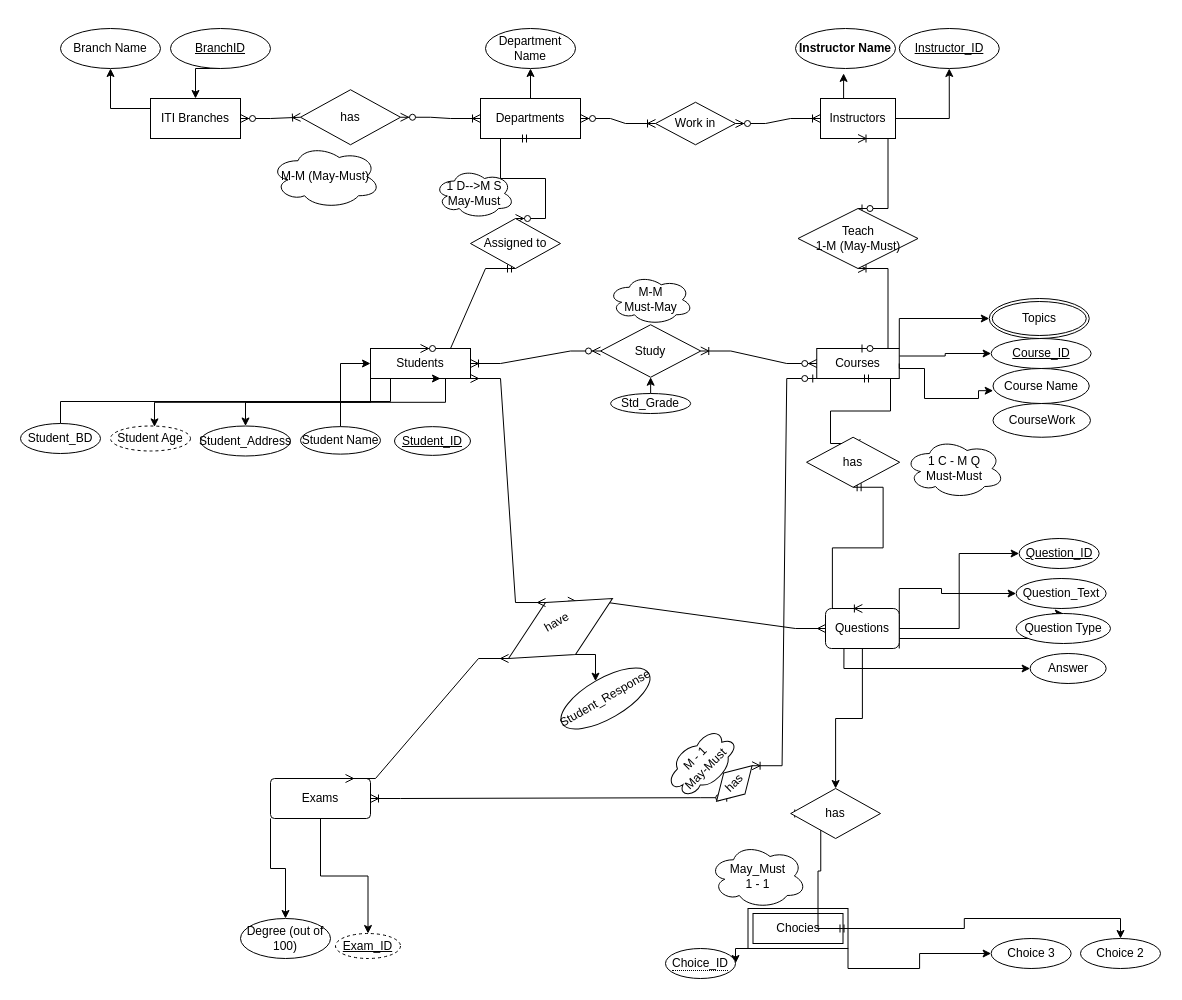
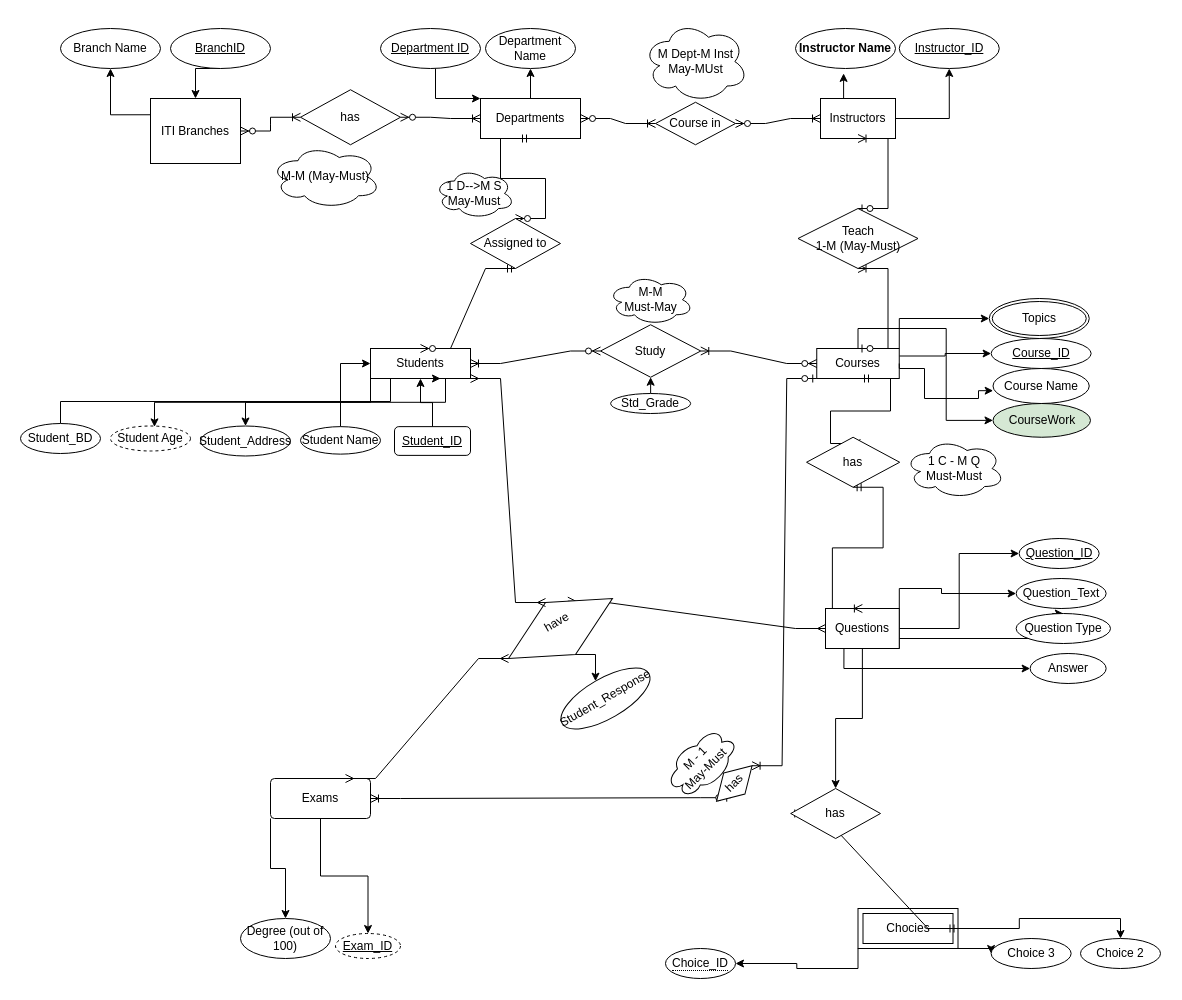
node "Department ID": added
node "M Dept-M Inst May-MUst": added
edge "Department ID" -> "Departments": added
node "ITI Branches": size 90x40 -> 90x65
node "Work in": label "Work in" -> "Course in"
edge "Courses" -> "CourseWork": added
edge "Student_ID" -> "Students": added
node "CourseWork": fillcolor #ffffff -> #d5e8d4
node "Student_ID": shape ellipse -> rounded rectangle
node "Questions": shape rounded rectangle -> rectangle
node "May_Must 1 - 1": removed
node "Chocies": moved (798, 929) -> (908, 929)
